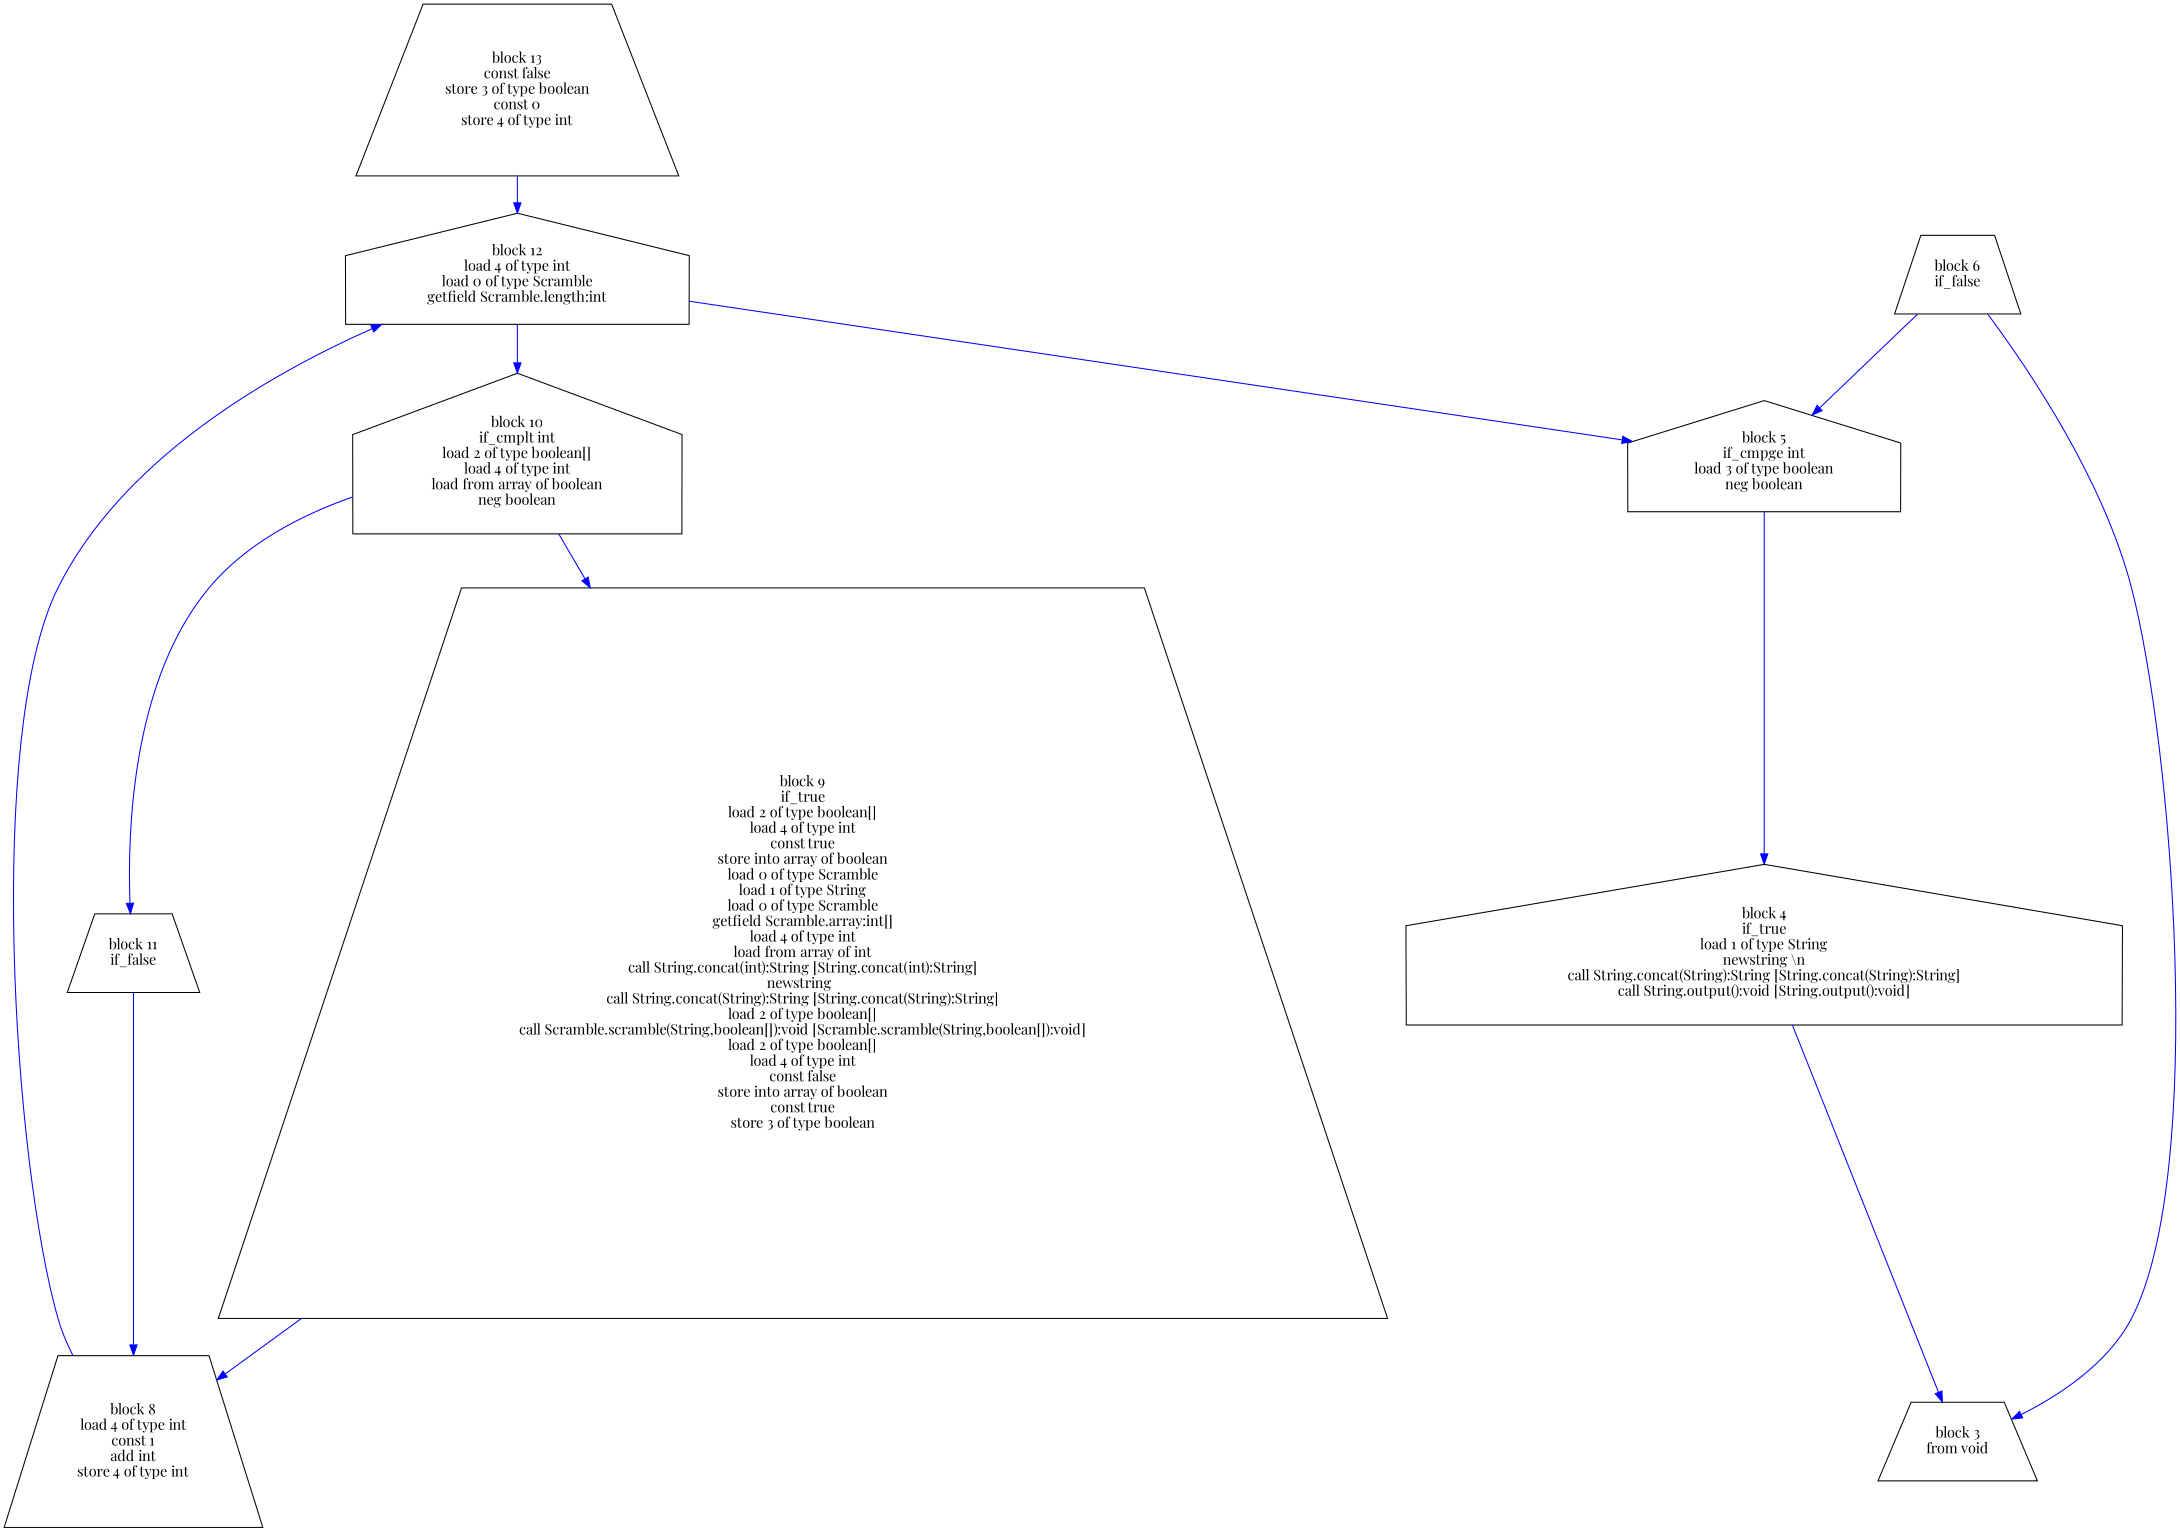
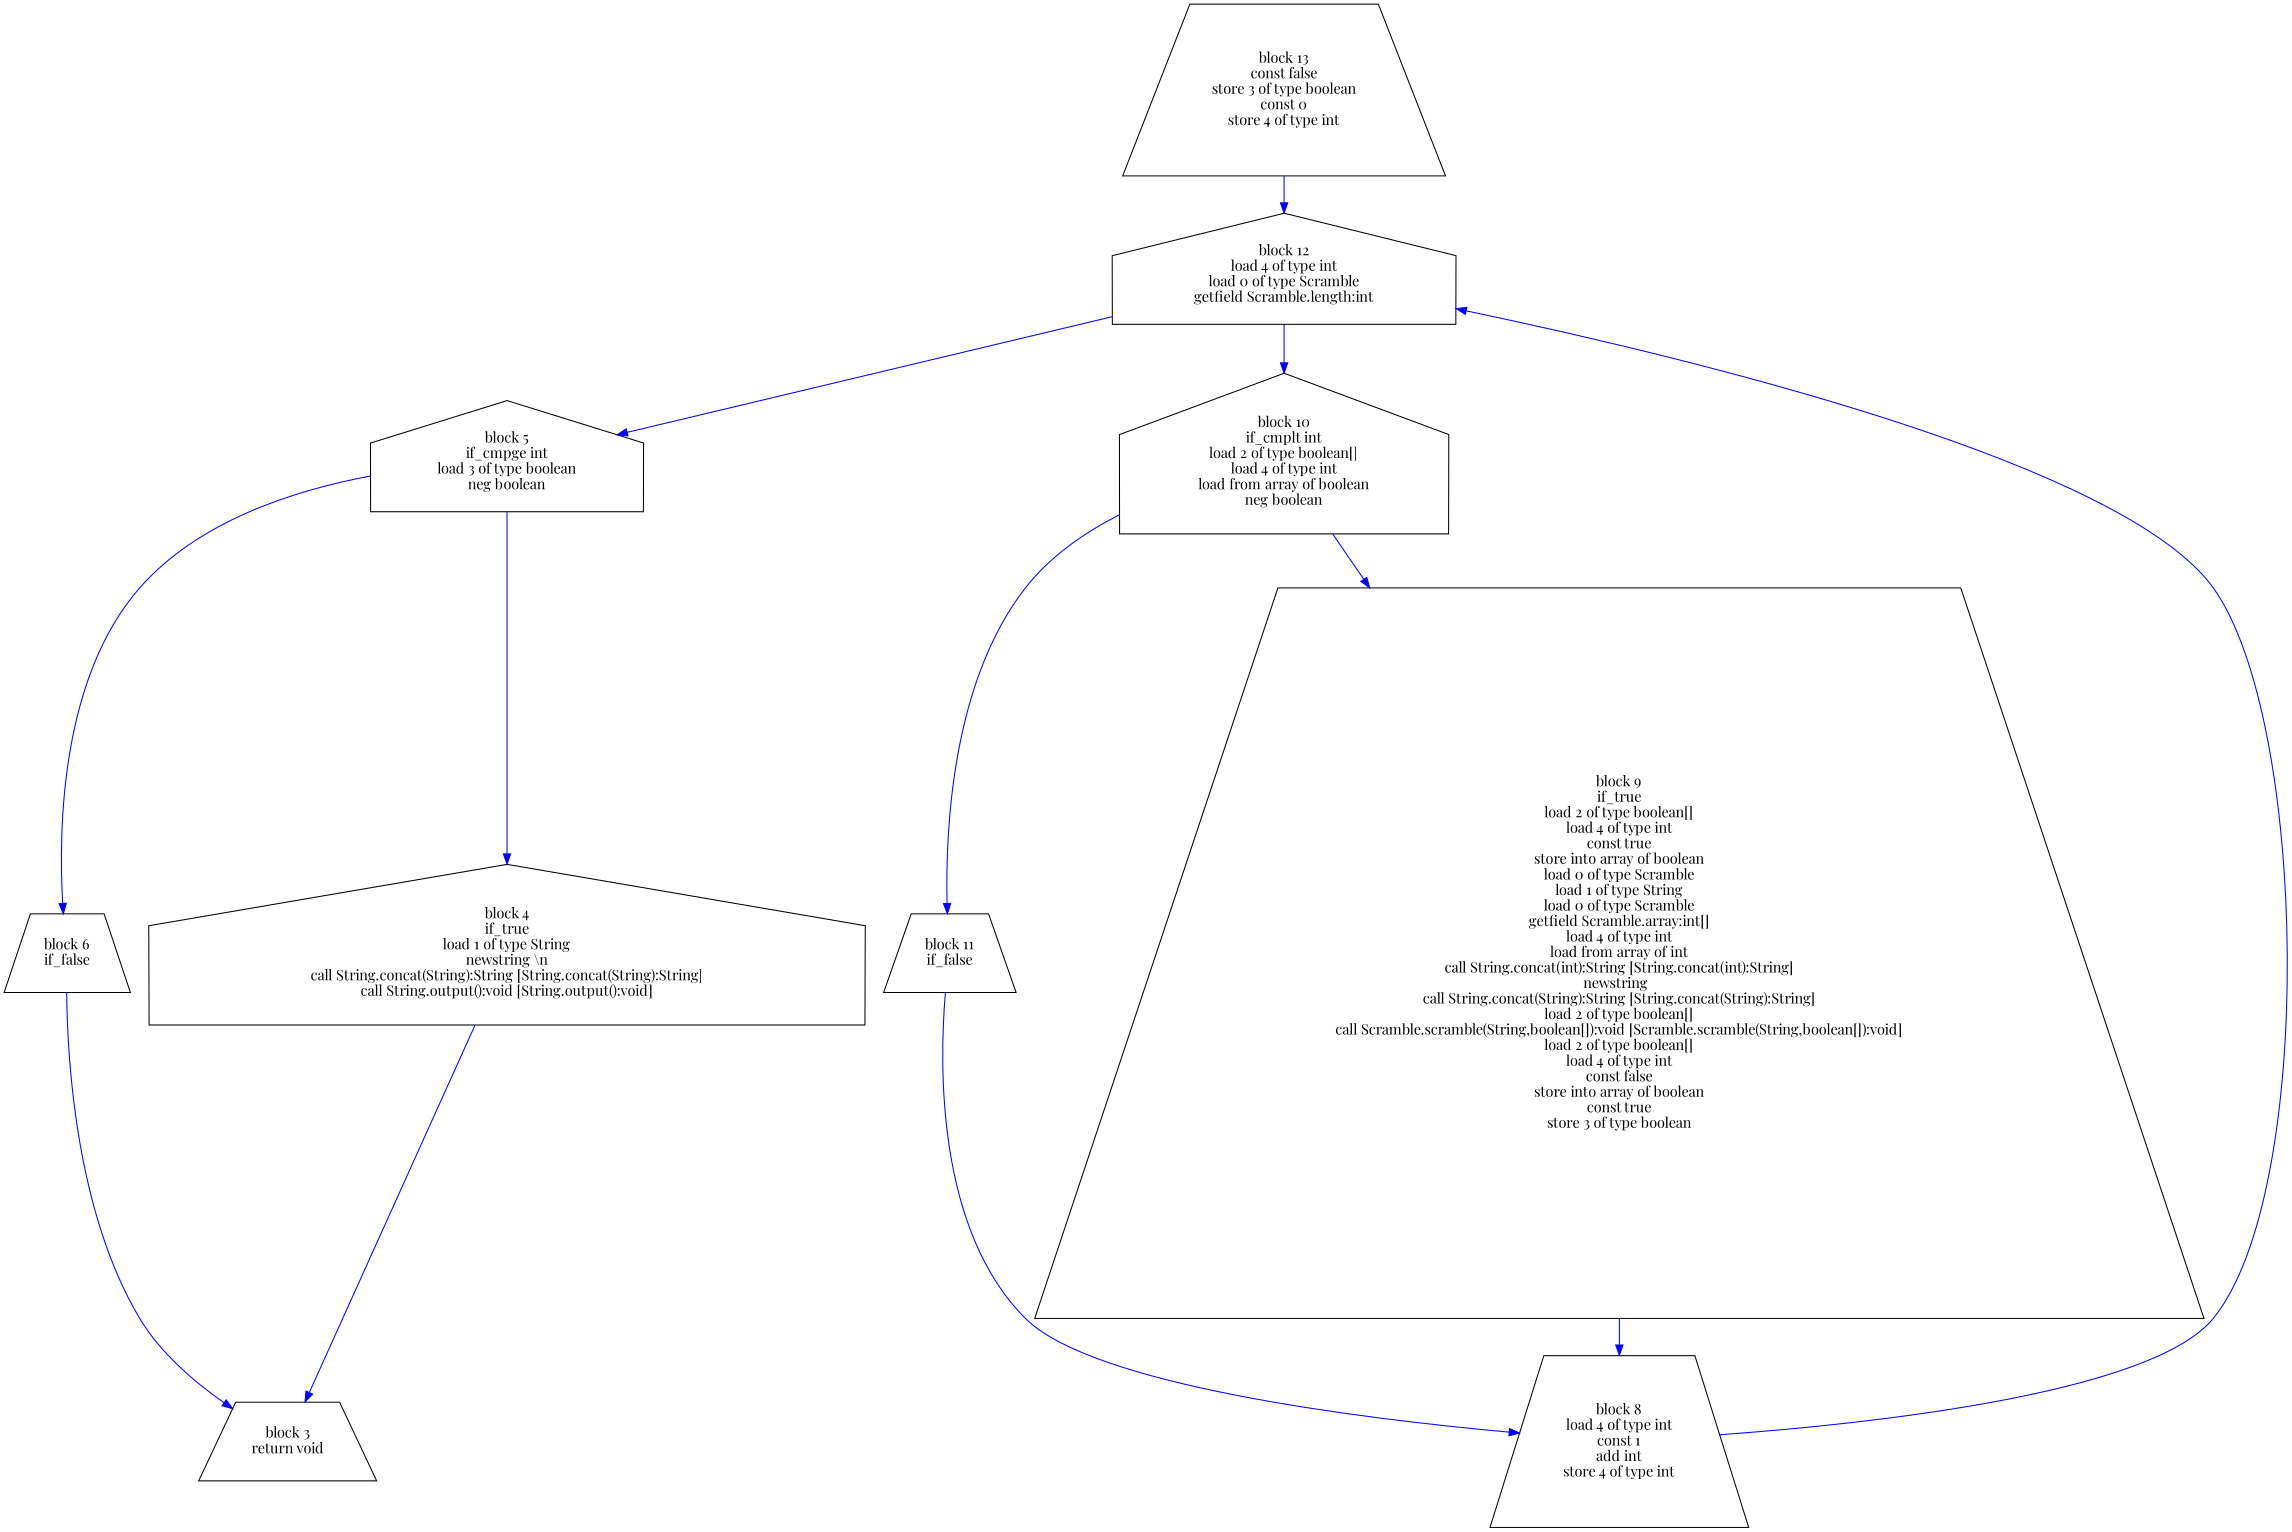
edge "block 6 if_false" -> "block 5 if_cmpge int load 3 of type boolean neg boolean": reversed
node "block 3 from void": label "block 3 from void" -> "block 3 return void"
